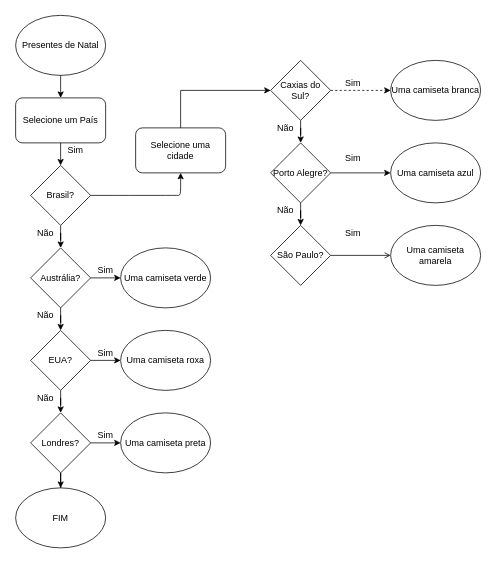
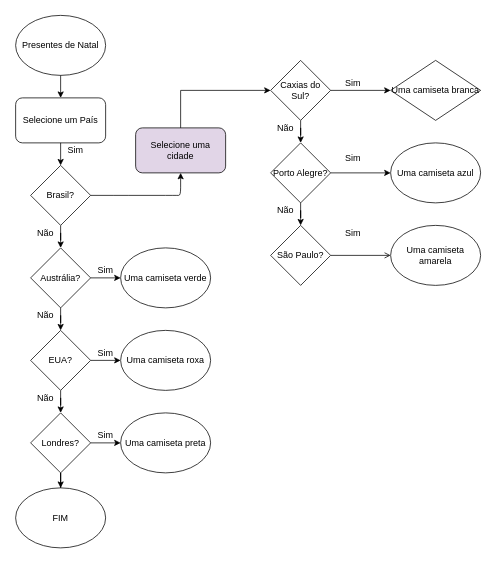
edge "Caxias do Sul?" -> "Uma camiseta branca": style dashed -> solid
node "Uma camiseta branca": shape ellipse -> diamond
node "Selecione uma cidade": fillcolor #ffffff -> #e1d5e7
